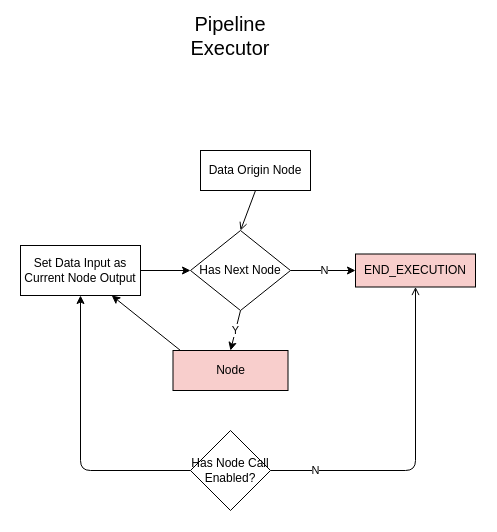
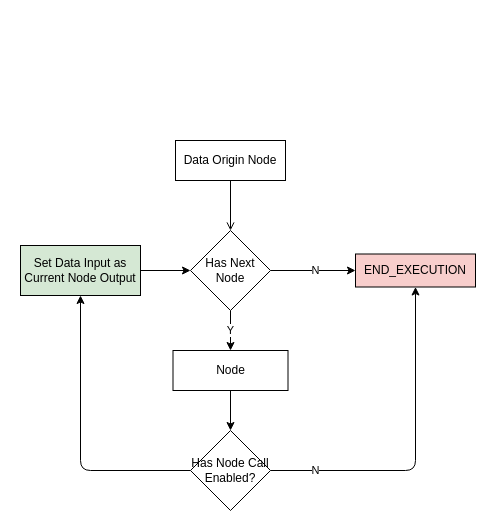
node "Pipeline Executor": removed
node "Data Origin Node": moved (256, 171) -> (231, 161)
node "Set Data Input as Current Node Output": fillcolor #ffffff -> #d5e8d4
node "Has Next Node": size 100x80 -> 80x80
edge "Has Node Call Enabled?" -> "END_EXECUTION": arrowhead open -> classic
edge "Node" -> "Set Data Input as Current Node Output": now "Node" -> "Has Node Call Enabled?"
node "Node": fillcolor #f8cecc -> #ffffff
